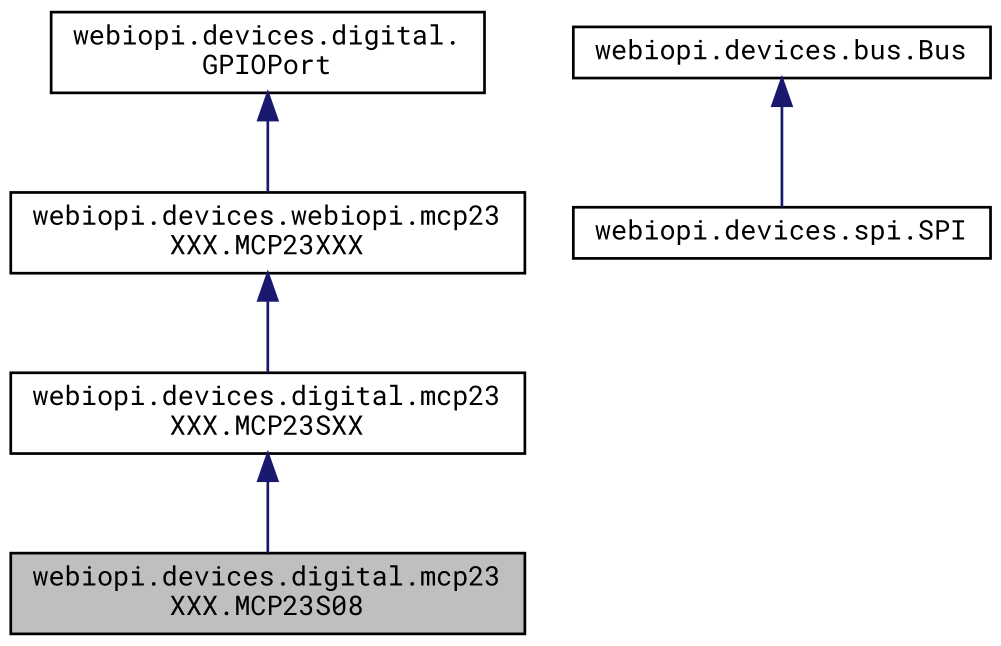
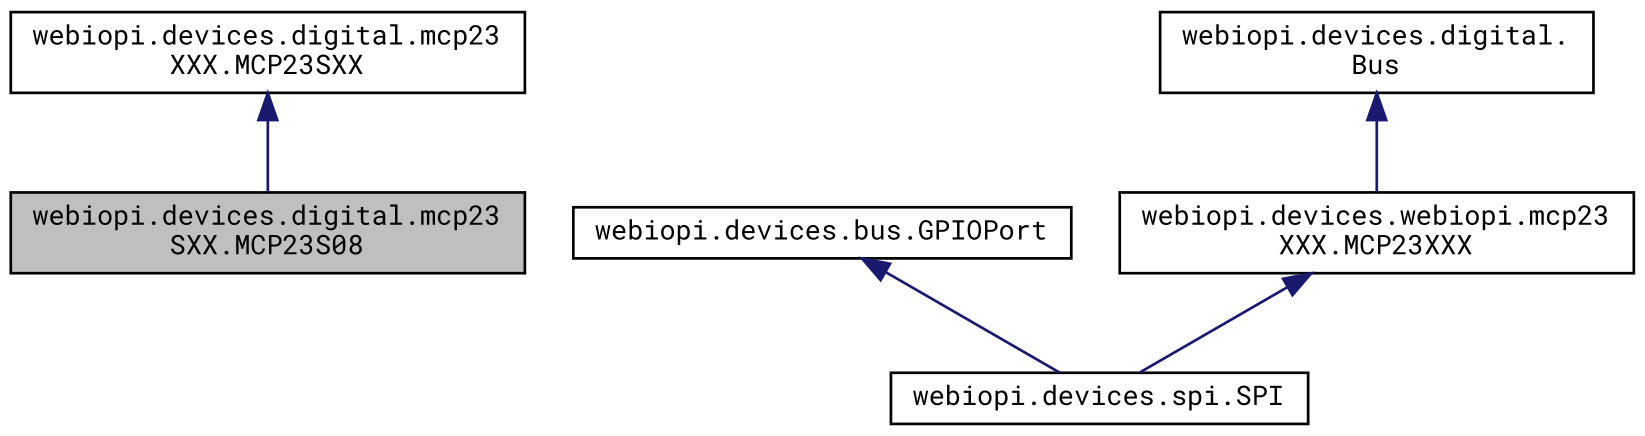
node "webiopi.devices.digital. GPIOPort": label "webiopi.devices.digital. GPIOPort" -> "webiopi.devices.digital. Bus"
node "webiopi.devices.bus.Bus": label "webiopi.devices.bus.Bus" -> "webiopi.devices.bus.GPIOPort"
edge "webiopi.devices.digital.mcp23 XXX.MCP23SXX" -> "webiopi.devices.webiopi.mcp23 XXX.MCP23XXX": now "webiopi.devices.spi.SPI" -> "webiopi.devices.webiopi.mcp23 XXX.MCP23XXX"
node "webiopi.devices.digital.mcp23 XXX.MCP23S08": label "webiopi.devices.digital.mcp23 XXX.MCP23S08" -> "webiopi.devices.digital.mcp23 SXX.MCP23S08"
